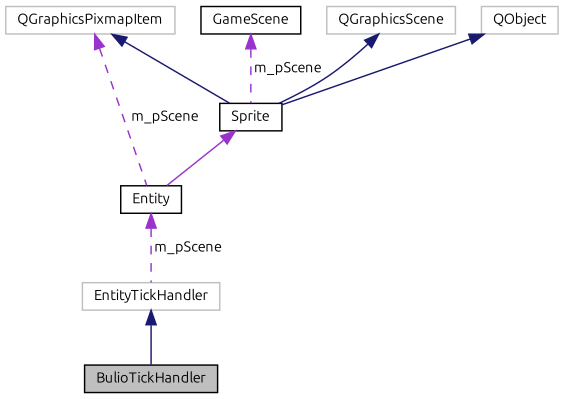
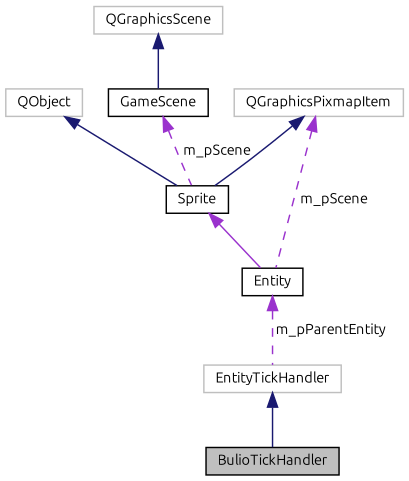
edge "Sprite" -> "QGraphicsScene": now "GameScene" -> "QGraphicsScene"
edge "EntityTickHandler" -> "Entity": label " m_pScene" -> " m_pParentEntity"
